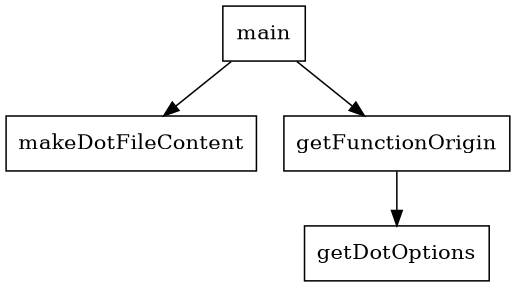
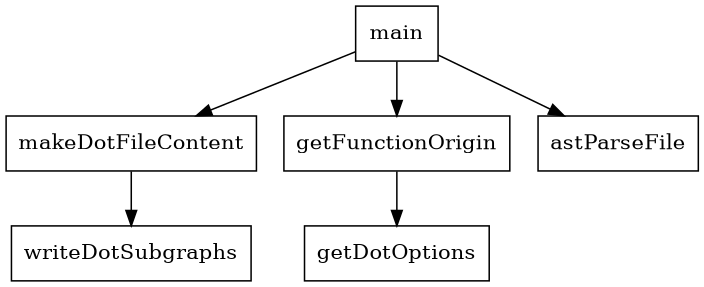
node "astParseFile": added
node "writeDotSubgraphs": added
